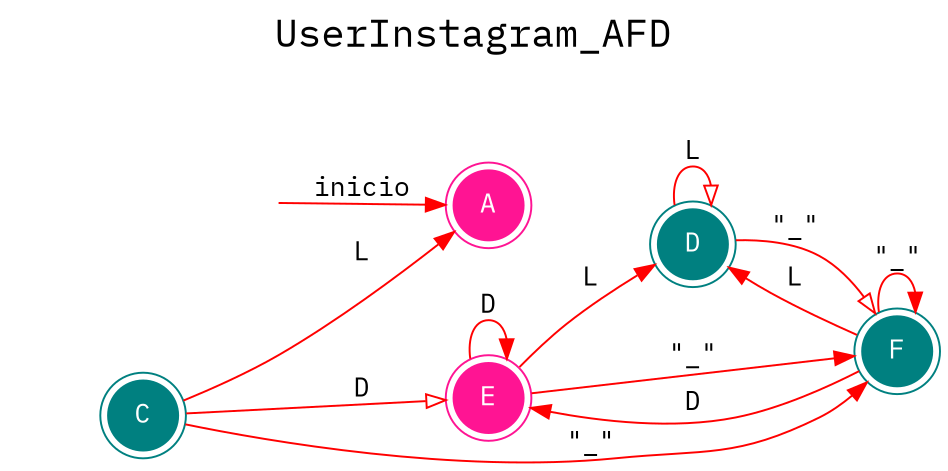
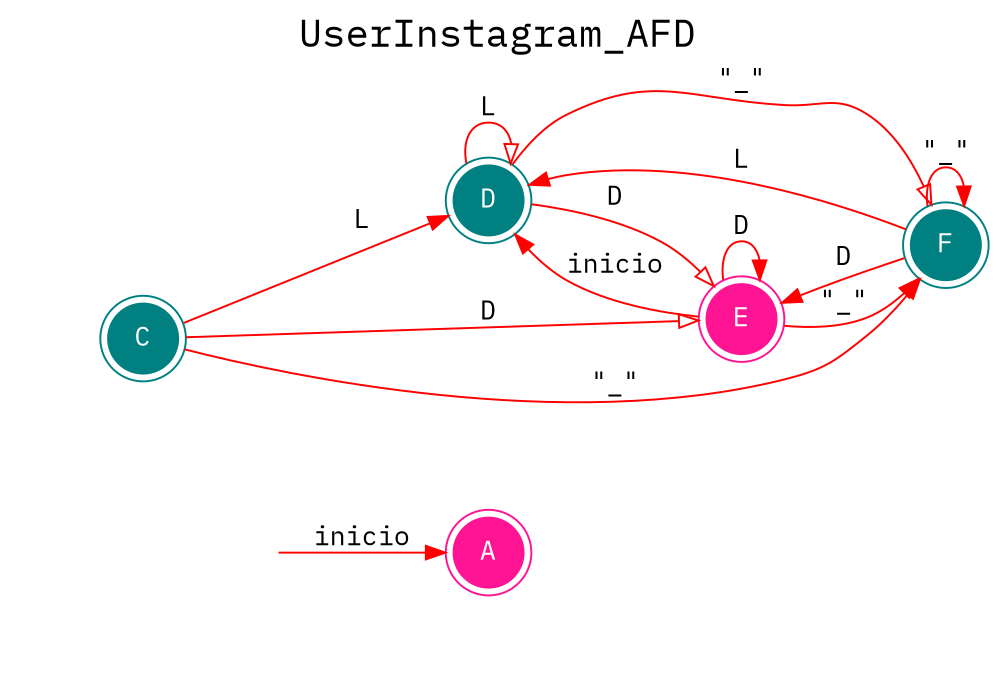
edge "D" -> "E": added, label "D"
edge "E" -> "D": label "L" -> "inicio"
edge "C" -> "A": now "C" -> "D"
